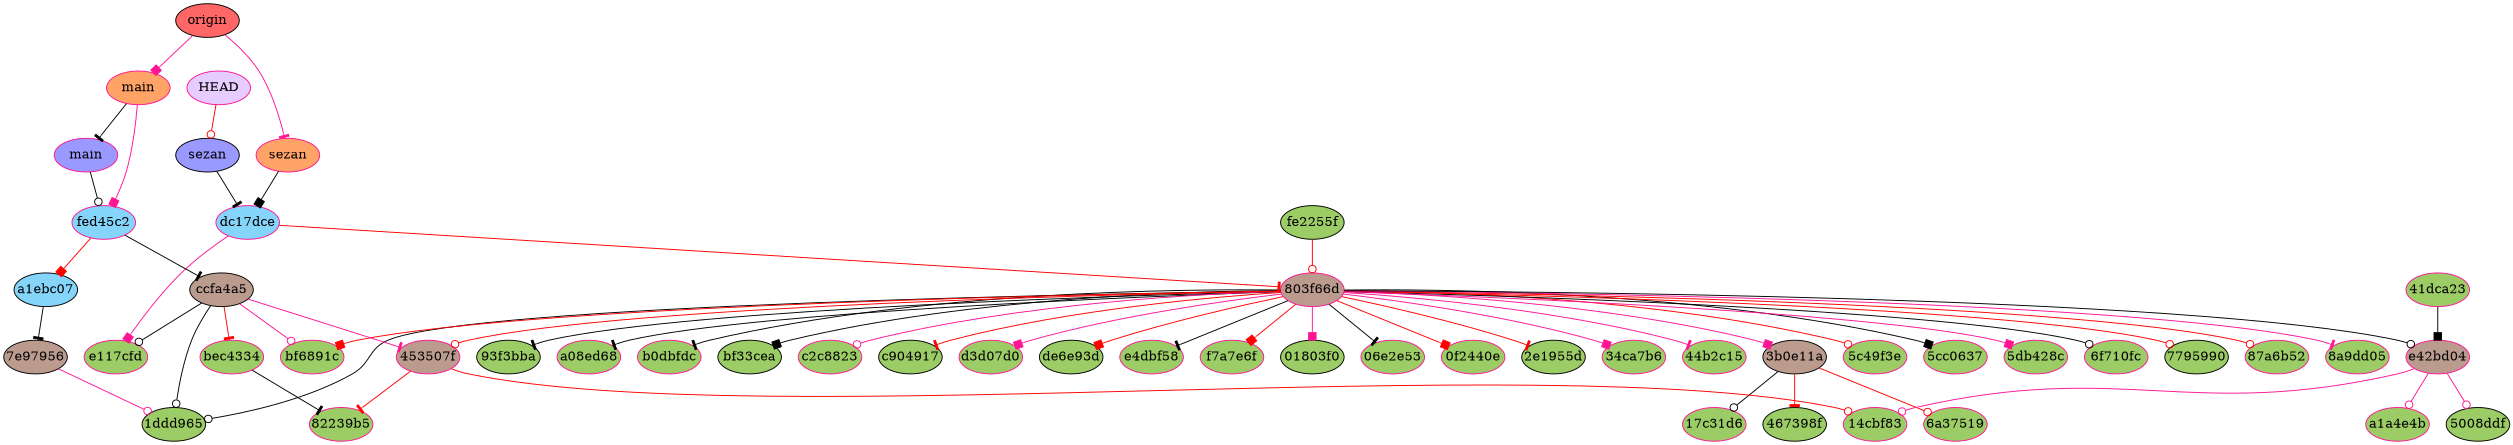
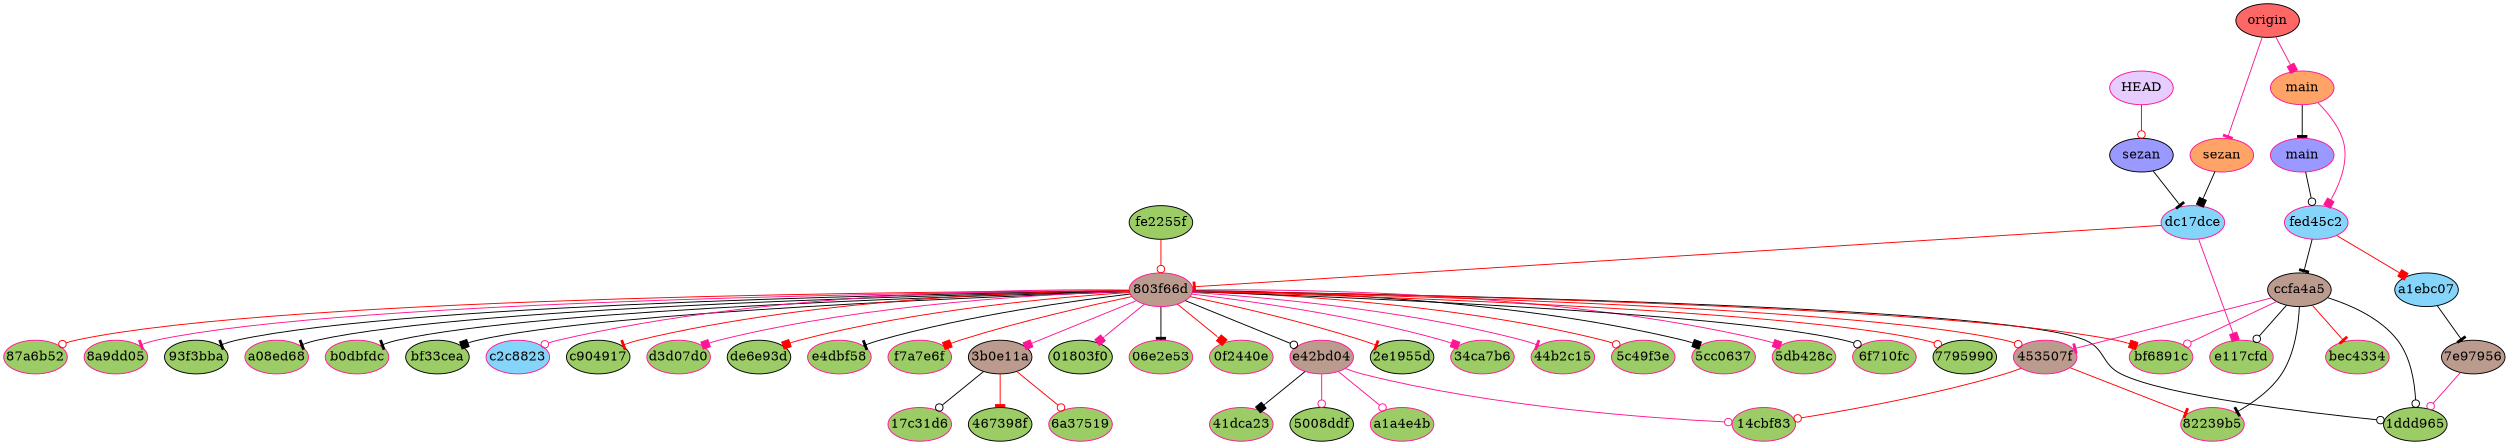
edge "41dca23" -> "e42bd04": reversed
node "c2c8823": fillcolor #9ccc66 -> #85d5fa
edge "bec4334" -> "82239b5": now "ccfa4a5" -> "82239b5"
